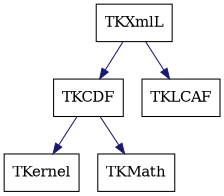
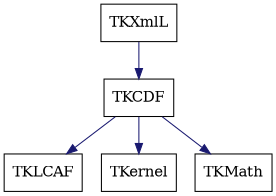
edge "TKXmlL" -> "TKLCAF": now "TKCDF" -> "TKLCAF"
